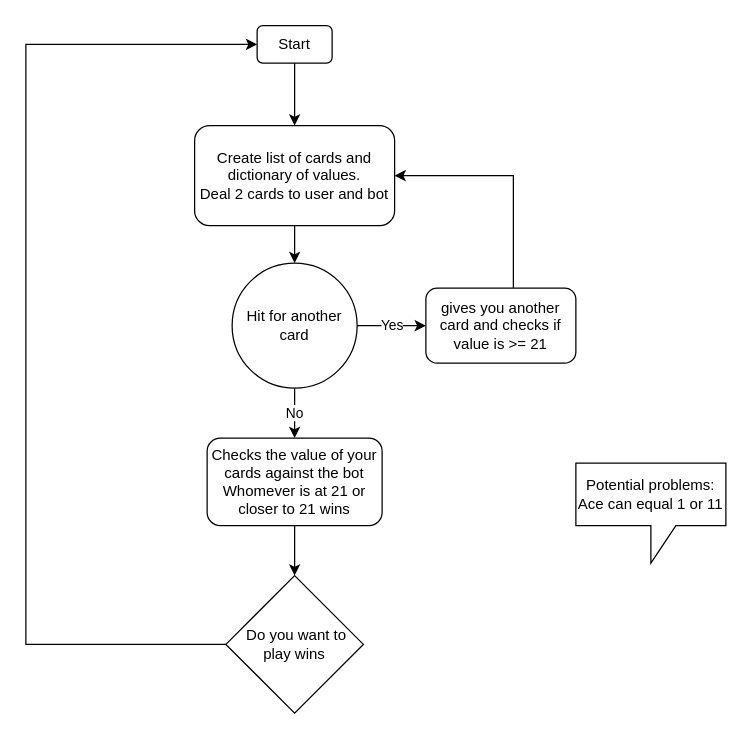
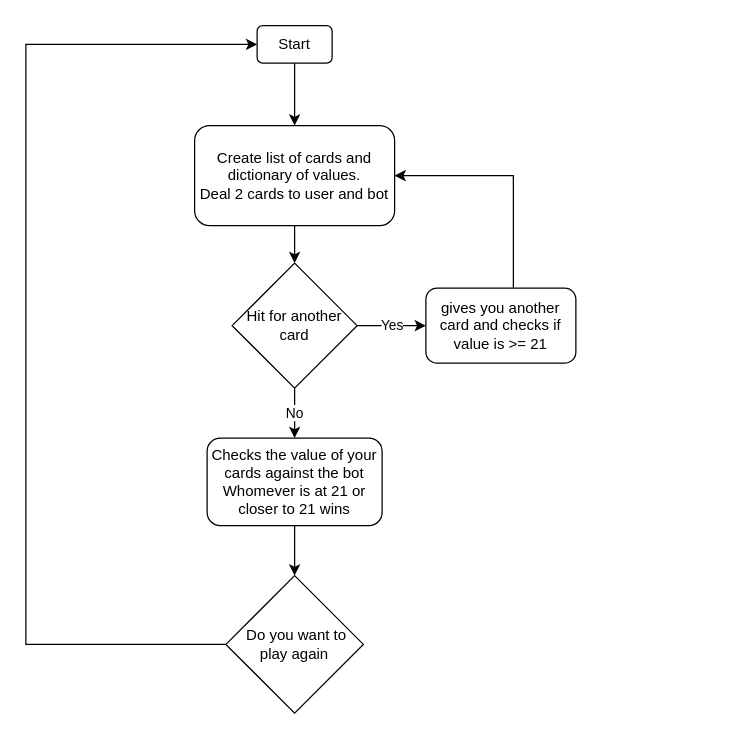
node "Hit for another card": shape ellipse -> diamond
node "Potential problems: Ace can equal 1 or 11": removed
node "Do you want to play wins": label "Do you want to play wins" -> "Do you want to play again"
